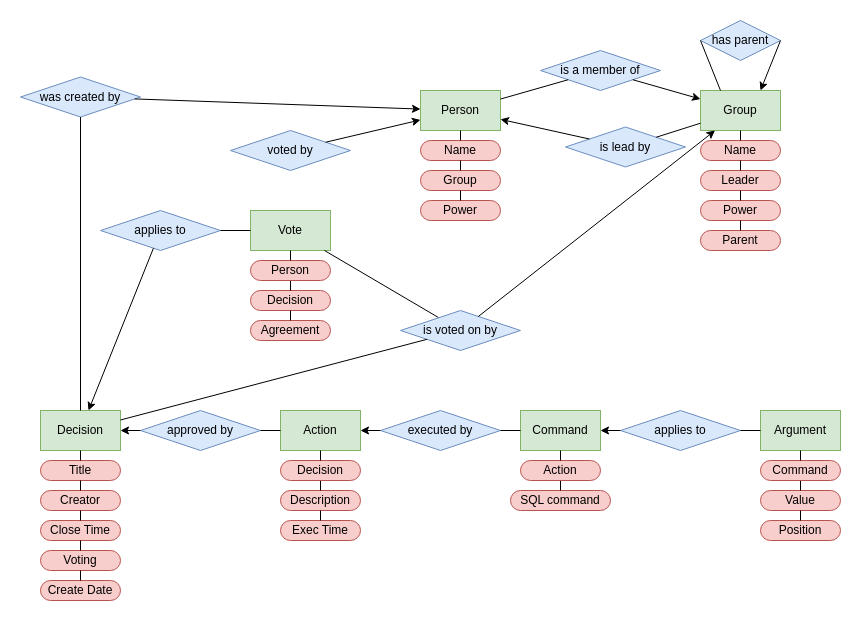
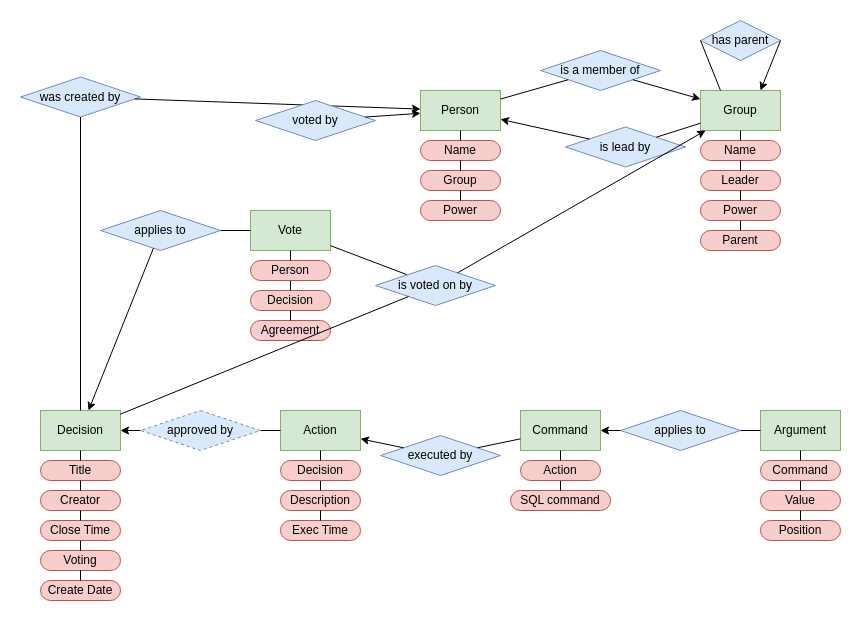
node "voted by": moved (291, 151) -> (316, 121)
node "is voted on by": moved (461, 331) -> (436, 286)
node "approved by": style solid -> dashed
node "executed by": moved (441, 431) -> (441, 456)
